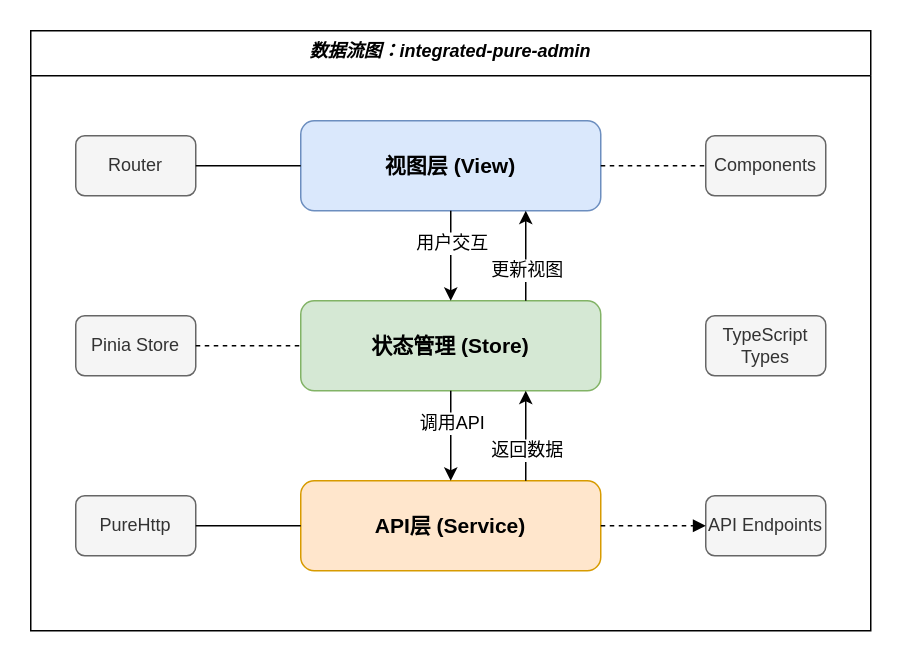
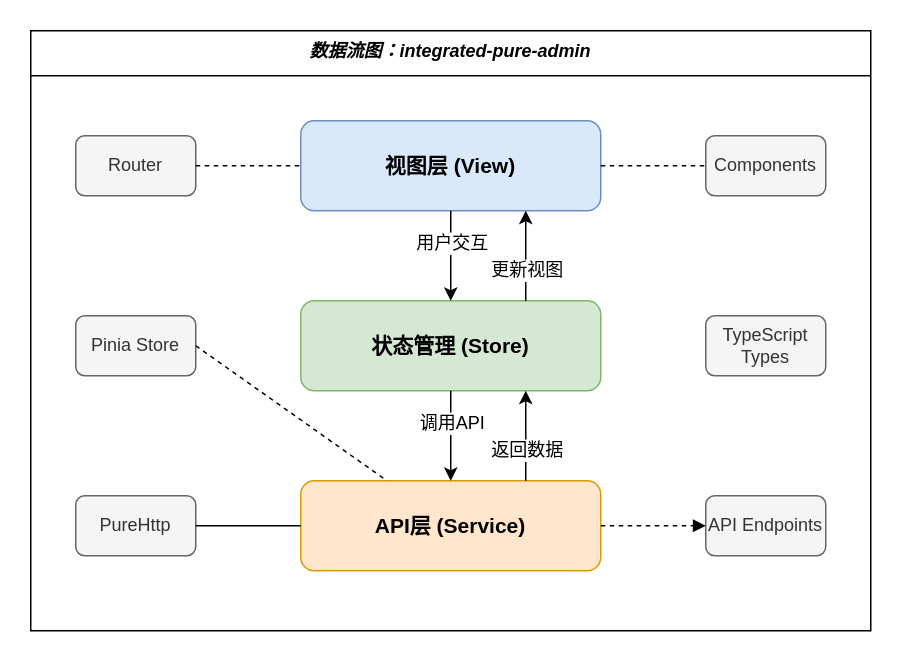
edge "Router" -- "视图层 (View)": style solid -> dashed
edge "Pinia Store" -- "状态管理 (Store)": now "Pinia Store" -- "API层 (Service)"
